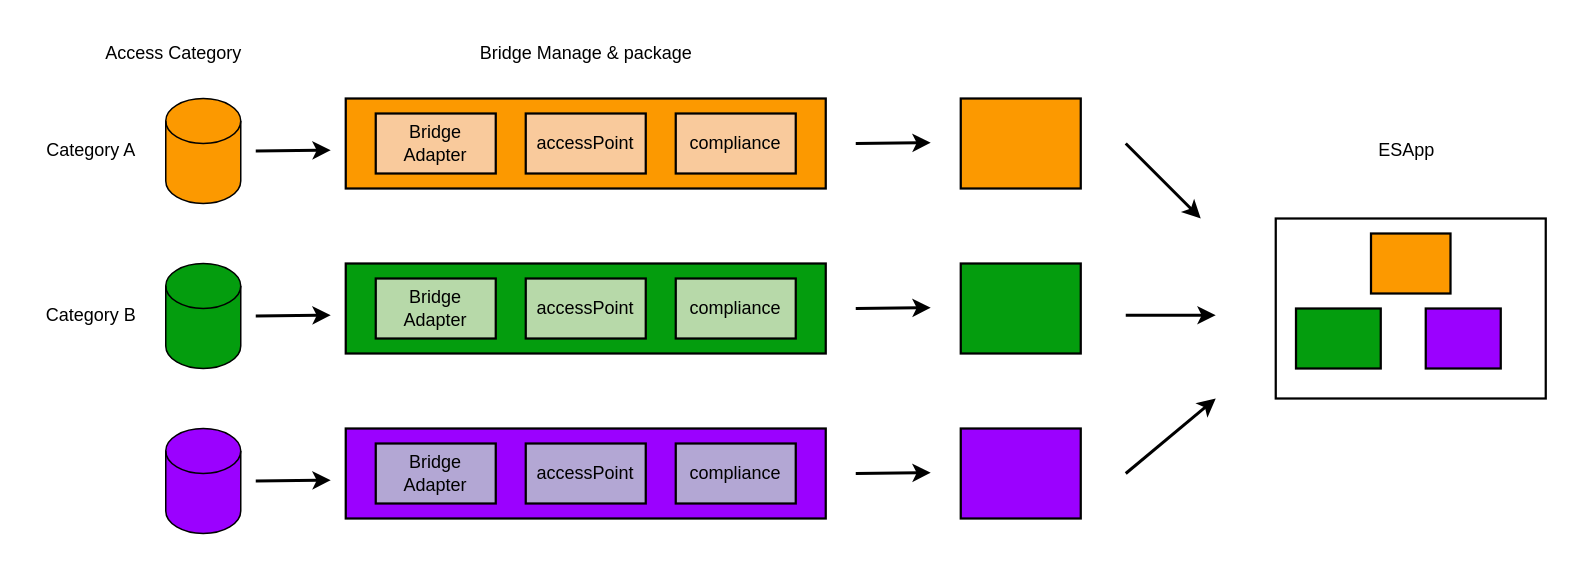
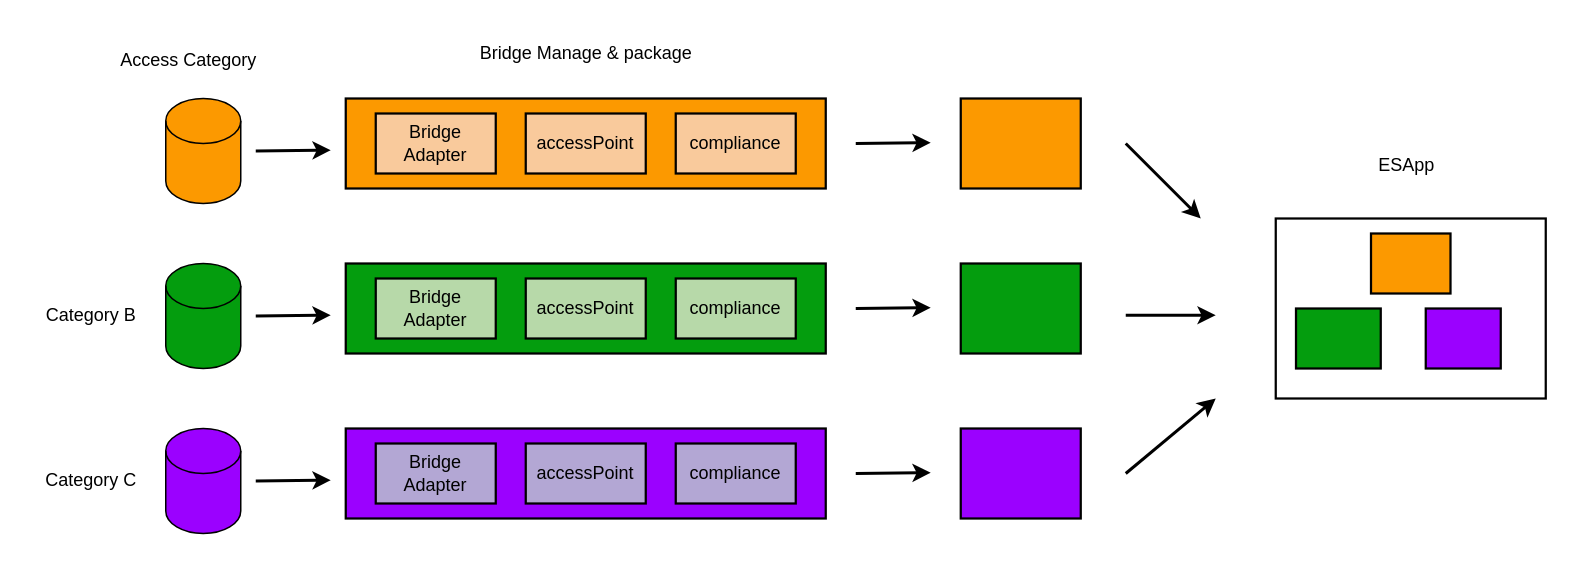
node "Access Category": moved (173, 53) -> (188, 61)
node "Category A": removed
node "ESApp": moved (1406, 151) -> (1406, 166)
node "Category C": added
